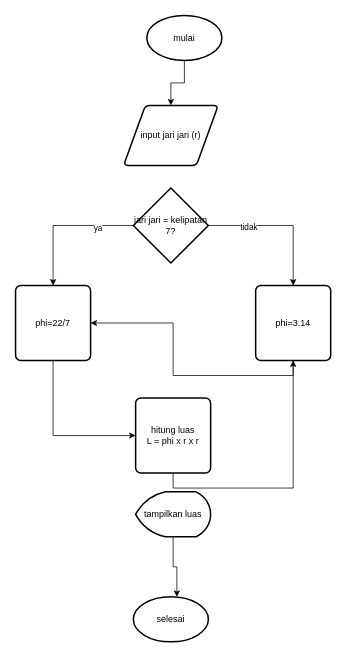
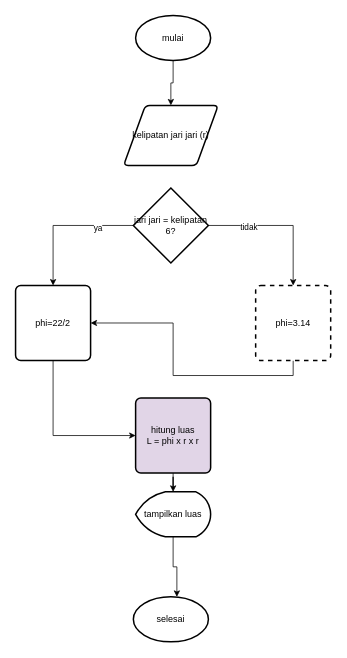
node "mulai": moved (184, 38) -> (173, 38)
node "input jari jari (r)": label "input jari jari (r)" -> "kelipatan jari jari (r)"
node "jari jari = kelipatan 7?": label "jari jari = kelipatan 7?" -> "jari jari = kelipatan 6?"
node "phi=22/7": label "phi=22/7" -> "phi=22/2"
node "phi=3.14": style solid -> dashed
edge "hitung luas L = phi x r x r" -> "phi=3.14": now "hitung luas L = phi x r x r" -> "tampilkan luas"
node "hitung luas L = phi x r x r": fillcolor #ffffff -> #e1d5e7
